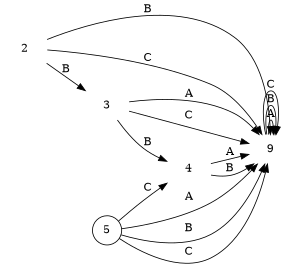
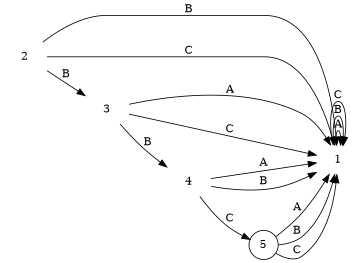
node "9": label "9" -> "1"
edge "5" -> "4": reversed
